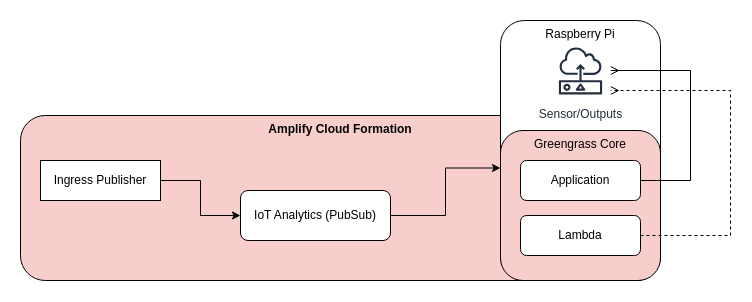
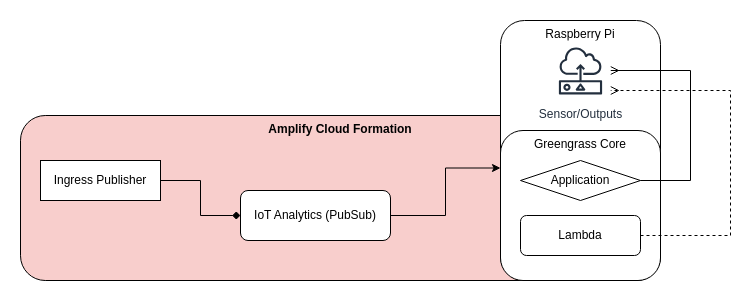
node "Application": shape rounded rectangle -> diamond
node "Greengrass Core": fillcolor #f8cecc -> #ffffff
edge "Ingress Publisher" -> "IoT Analytics (PubSub)": arrowhead classic -> diamond
